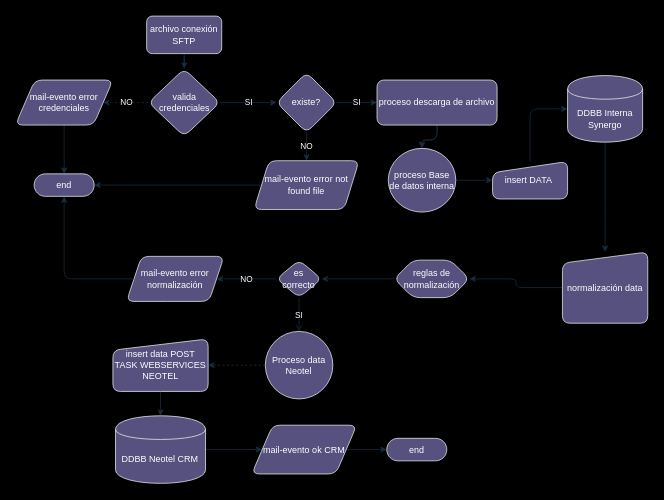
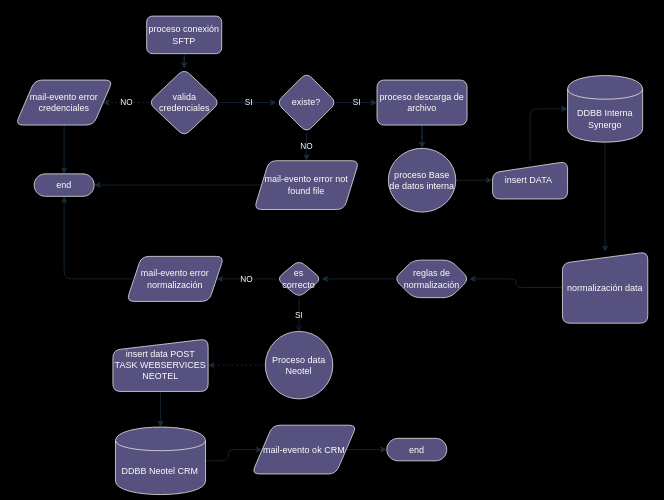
node "archivo conexión SFTP": label "archivo conexión SFTP" -> "proceso conexión SFTP"
node "proceso descarga de archivo": size 120x45 -> 90x45
node "DDBB Neotel CRM": moved (160, 449) -> (160, 461)
